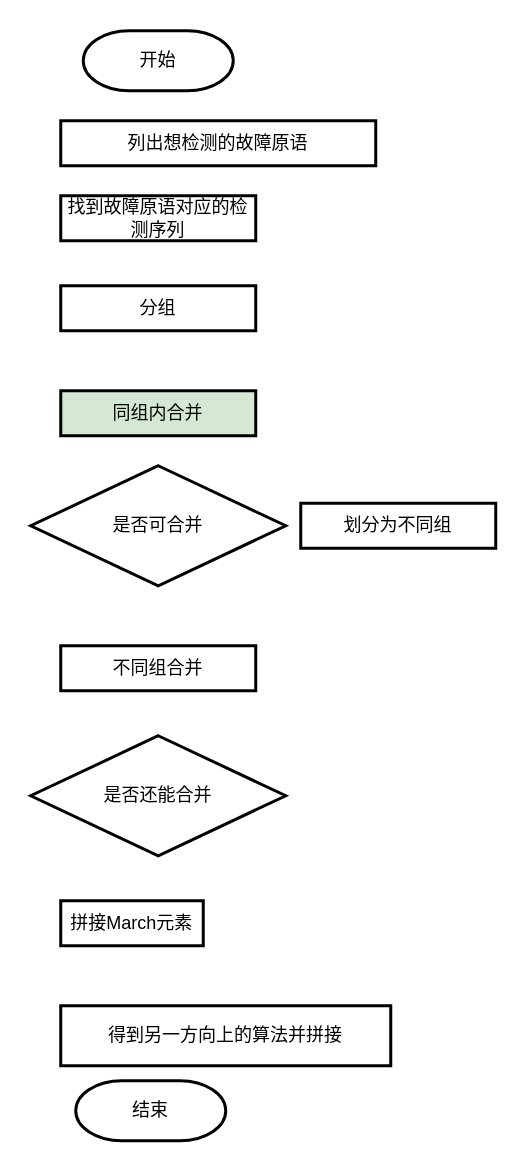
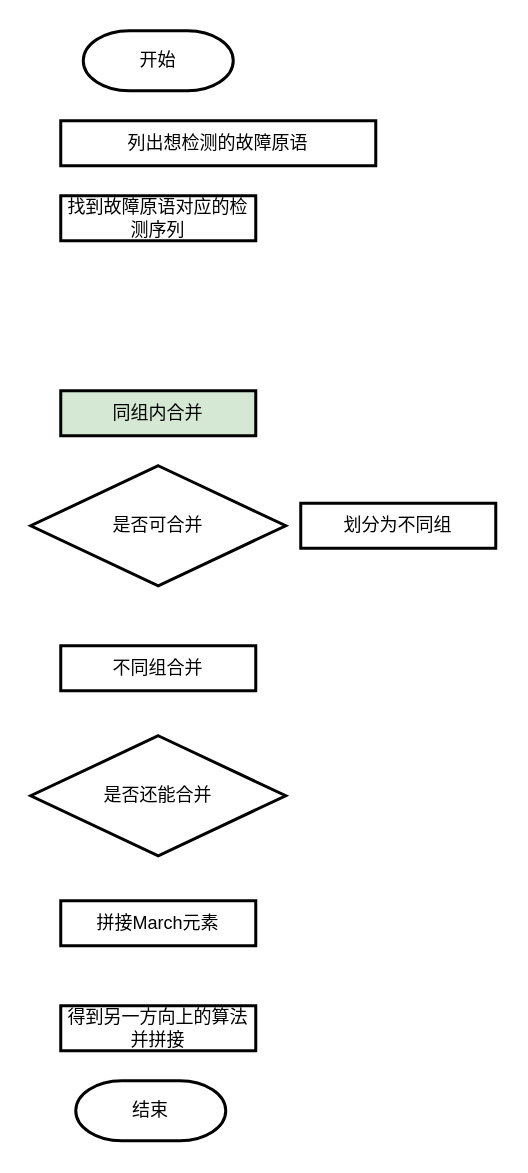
node "分组": removed
node "拼接March元素": size 143x45 -> 195x45
node "得到另一方向上的算法并拼接": size 330x60 -> 195x45
